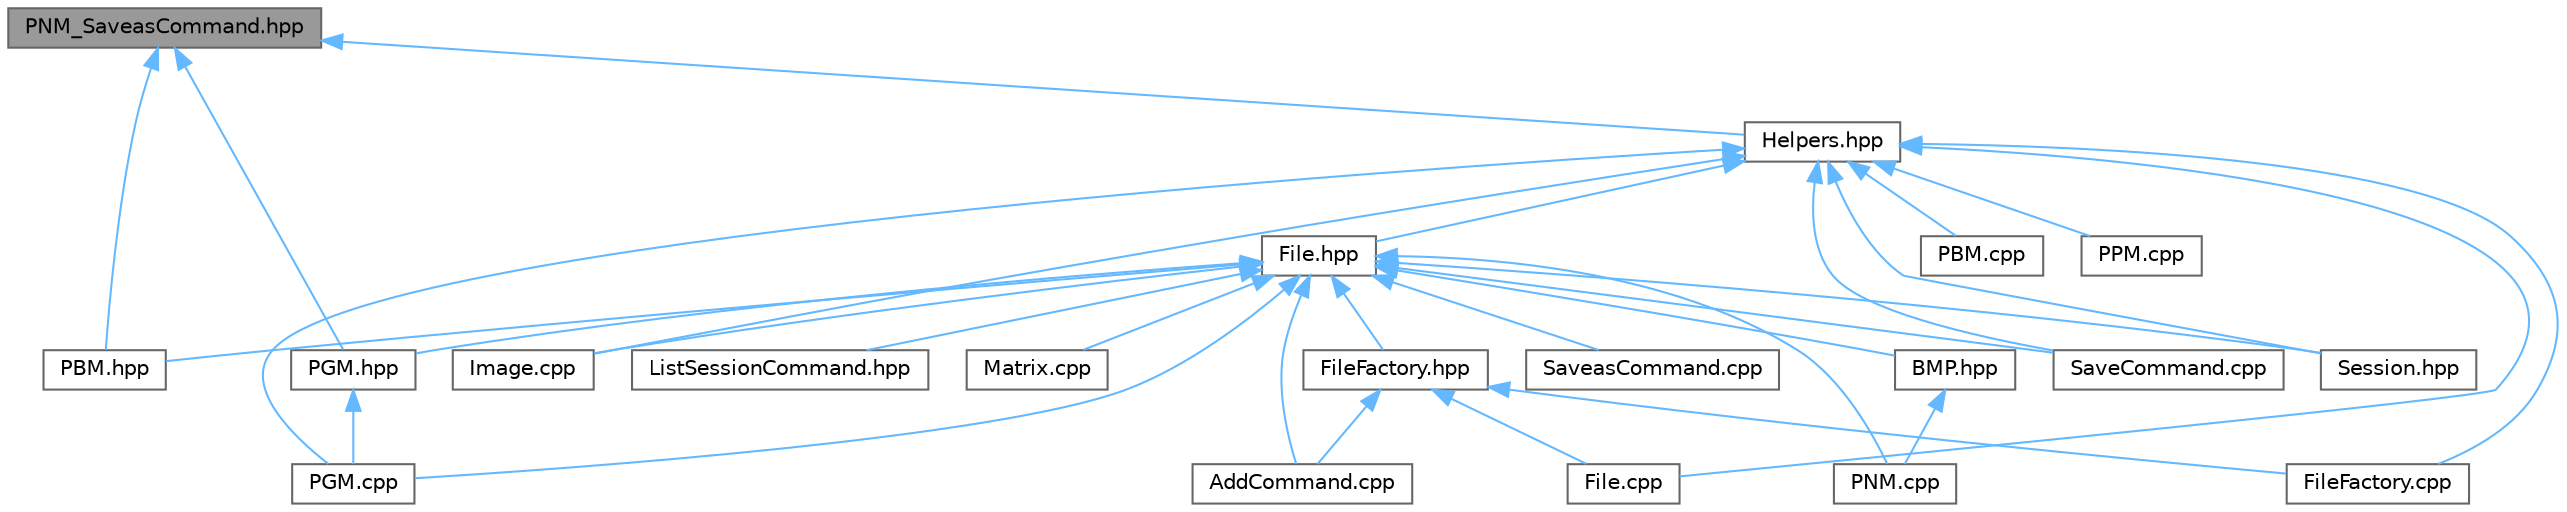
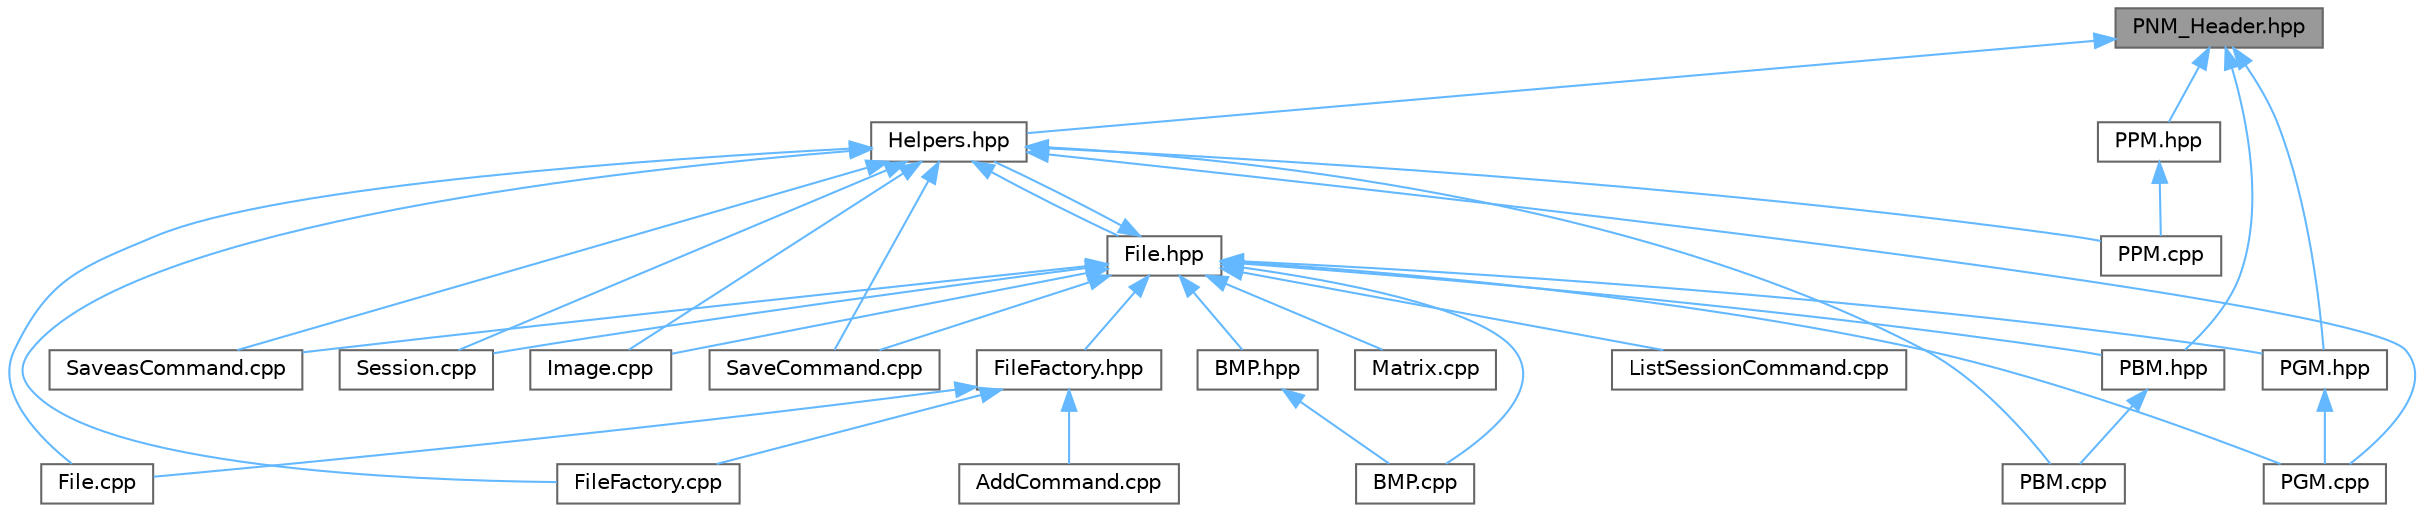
node "PNM_SaveasCommand.hpp": label "PNM_SaveasCommand.hpp" -> "PNM_Header.hpp"
node "PPM.hpp": added
edge "SaveasCommand.cpp" -> "Helpers.hpp": added
node "ListSessionCommand.hpp": label "ListSessionCommand.hpp" -> "ListSessionCommand.cpp"
node "Session.hpp": label "Session.hpp" -> "Session.cpp"
edge "AddCommand.cpp" -> "File.hpp": now "Helpers.hpp" -> "File.hpp"
edge "PBM.cpp" -> "PBM.hpp": added
node "PNM.cpp": label "PNM.cpp" -> "BMP.cpp"
